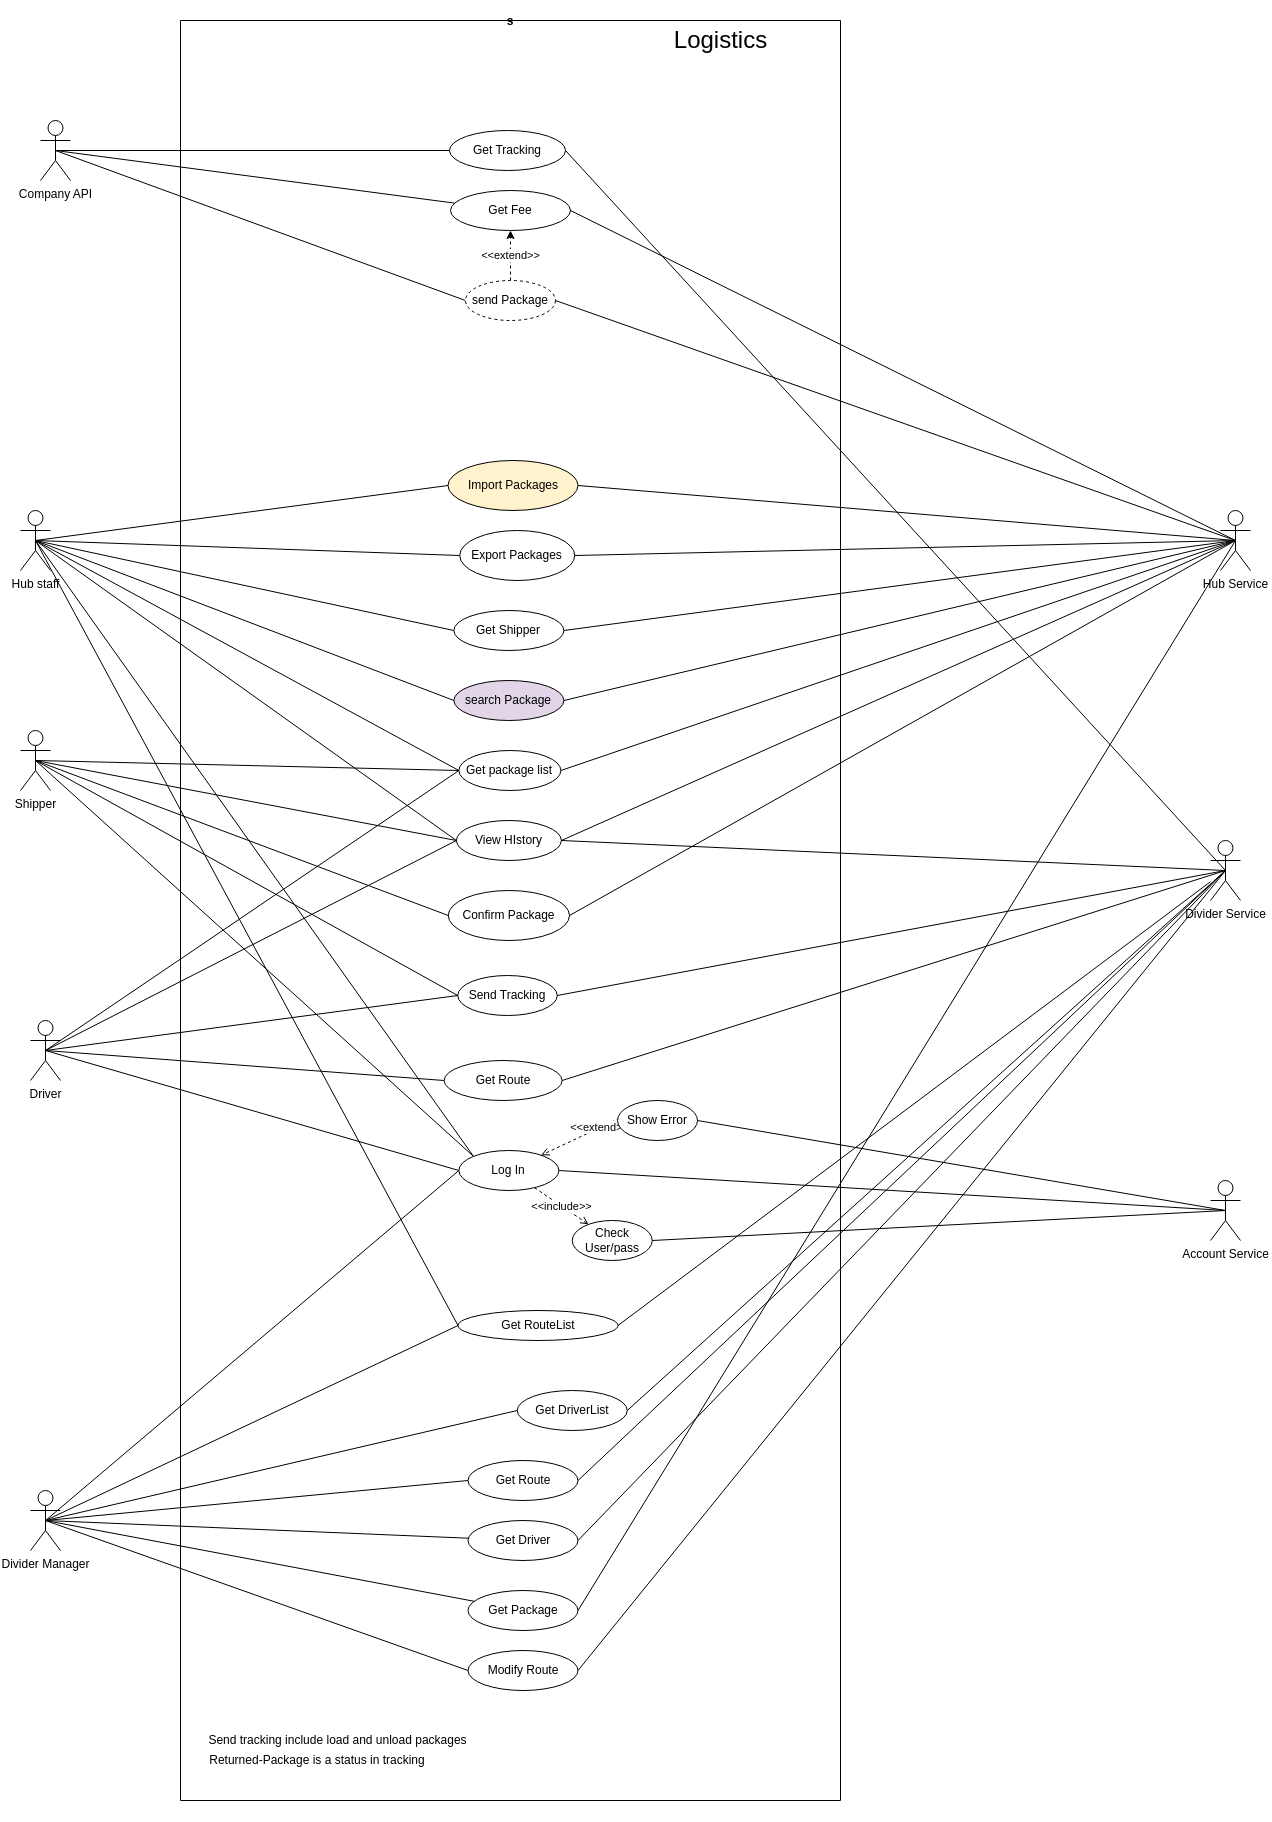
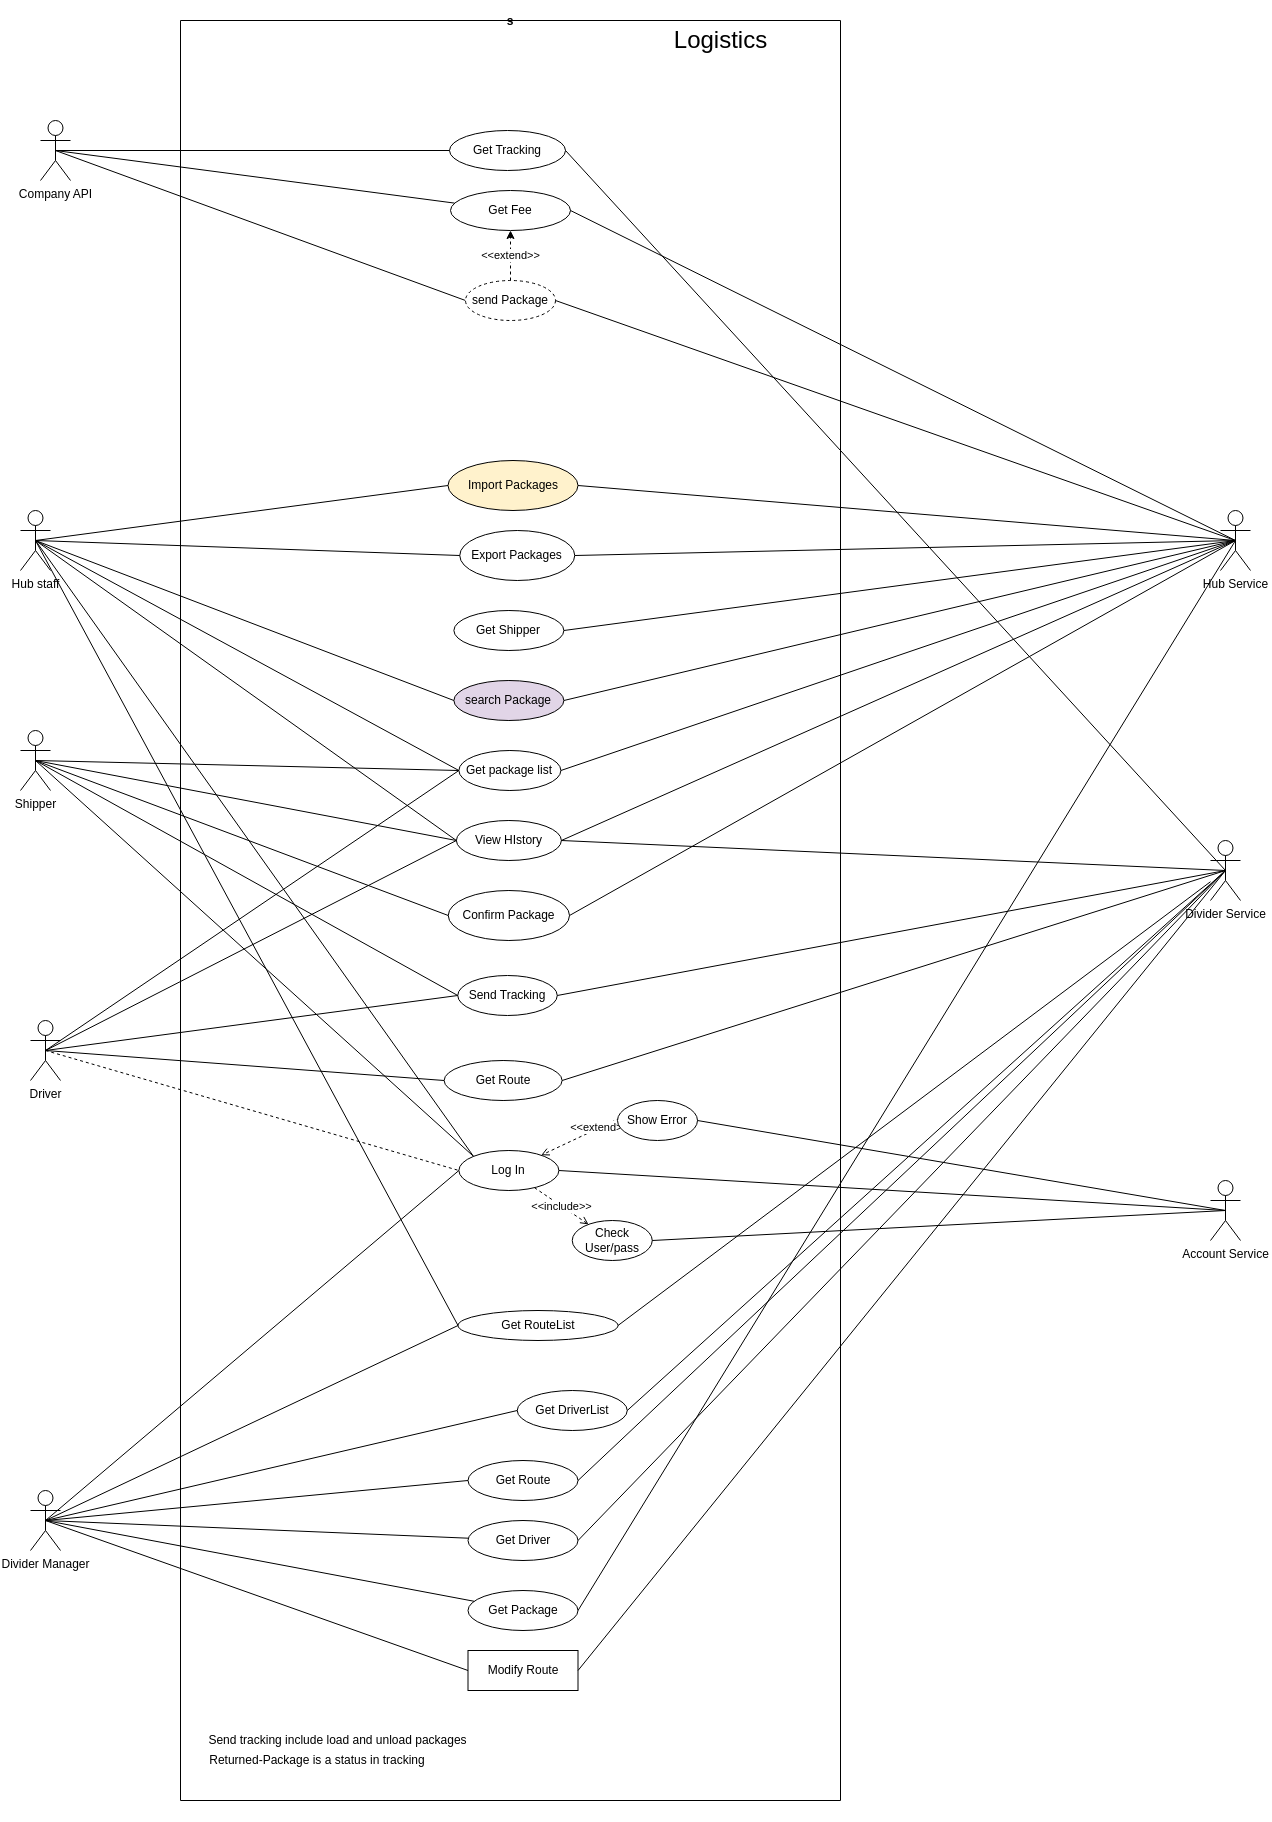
edge "Hub staff" -- "Get Shipper": removed
edge "Driver" -- "Log In": style solid -> dashed
node "Modify Route": shape ellipse -> rectangle
